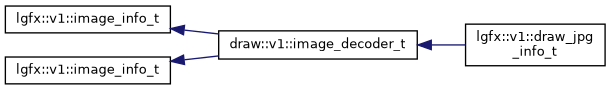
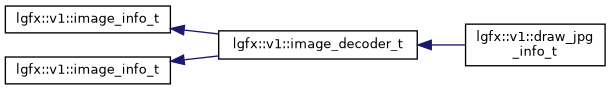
node "draw::v1::image_decoder_t": label "draw::v1::image_decoder_t" -> "lgfx::v1::image_decoder_t"
